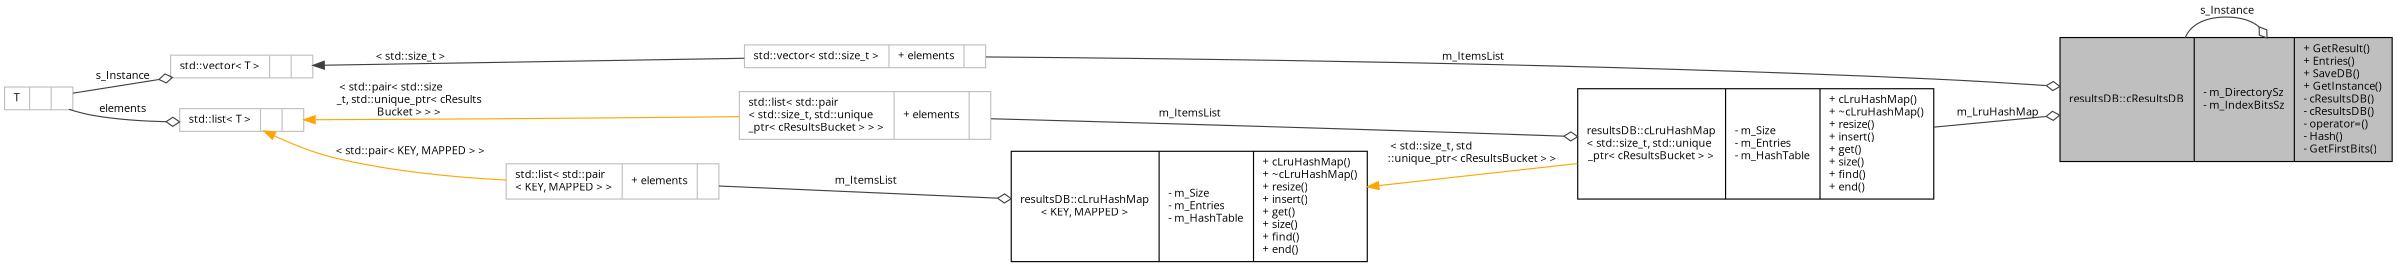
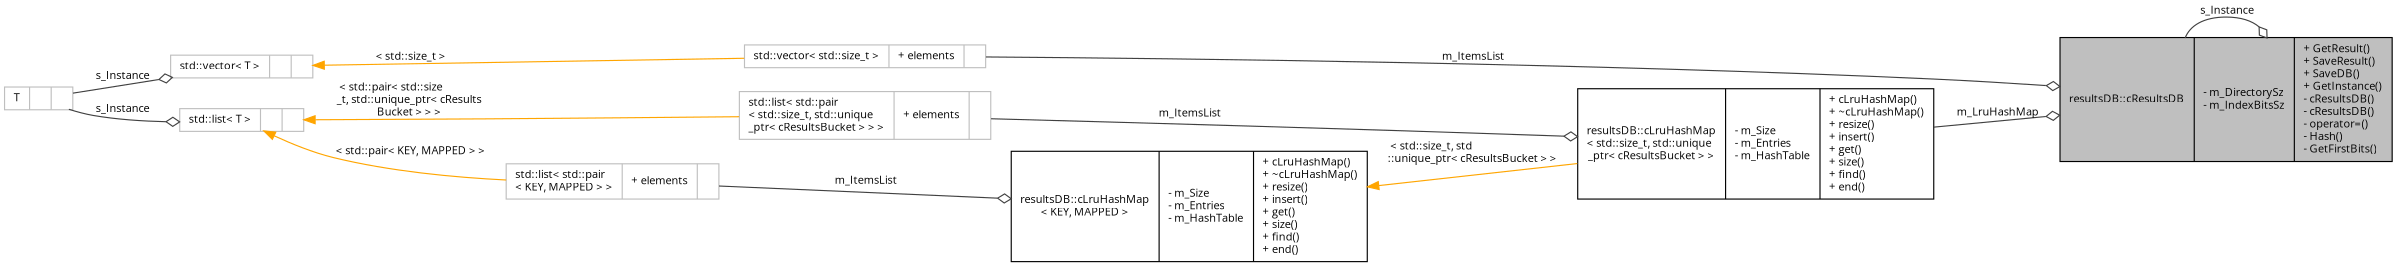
node "resultsDB::cResultsDB": text "+ Entries()" -> "+ SaveResult()"
edge "std::vector< std::size_t >" -> "std::vector< T >": color grey25 -> orange
edge "T" -> "std::list< T >": label " elements" -> " s_Instance"
